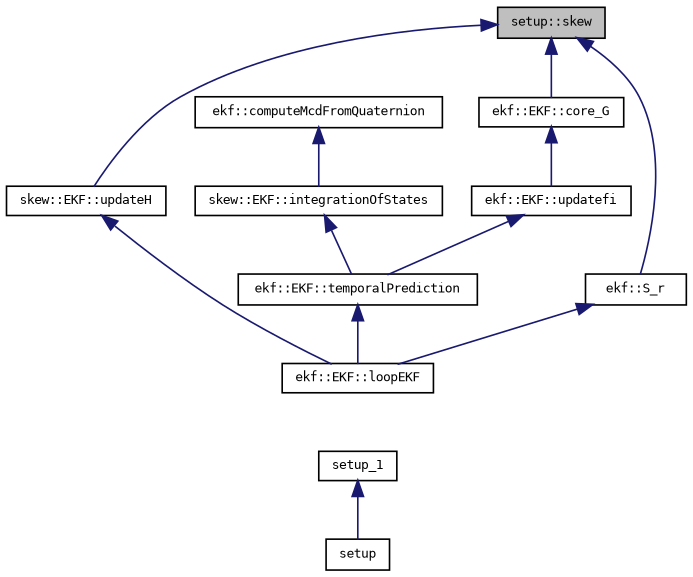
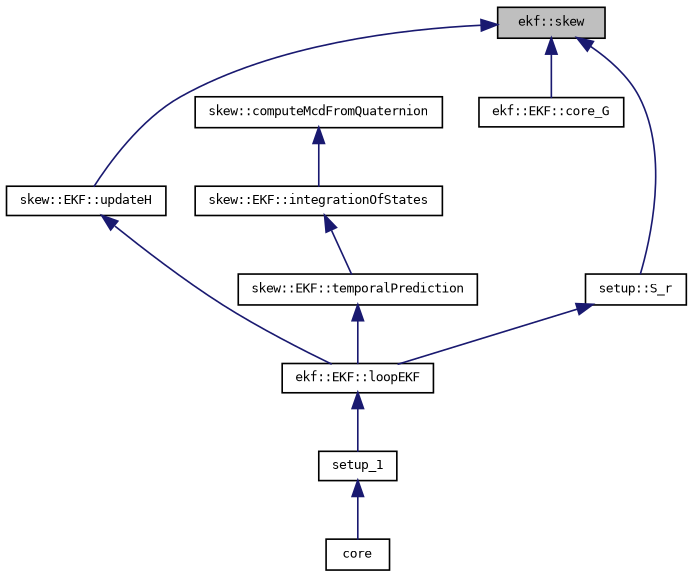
node "setup::skew": label "setup::skew" -> "ekf::skew"
node "ekf::computeMcdFromQuaternion": label "ekf::computeMcdFromQuaternion" -> "skew::computeMcdFromQuaternion"
node "ekf::EKF::updatefi": removed
node "ekf::EKF::temporalPrediction": label "ekf::EKF::temporalPrediction" -> "skew::EKF::temporalPrediction"
node "ekf::S_r": label "ekf::S_r" -> "setup::S_r"
edge "setup_1" -> "ekf::EKF::loopEKF": added
node "setup": label "setup" -> "core"
